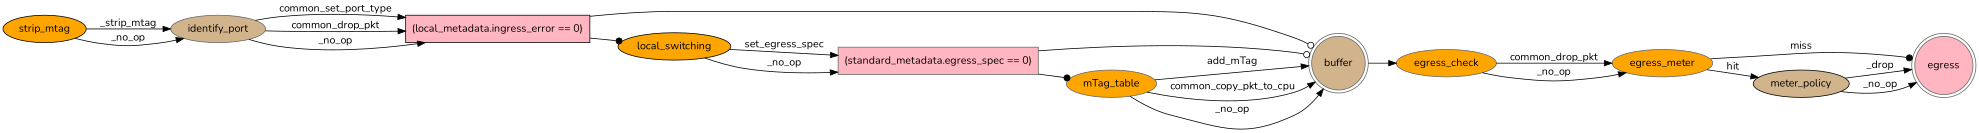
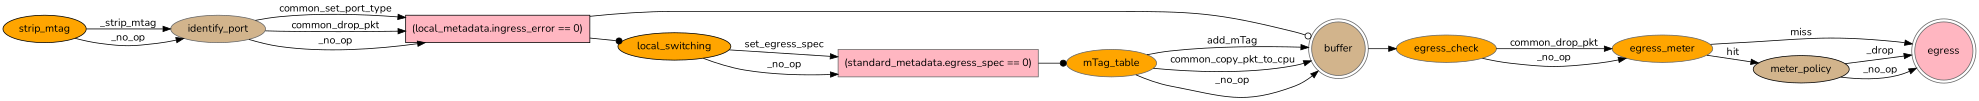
edge "(standard_metadata.egress_spec == 0)" -> "buffer": removed
edge "egress_meter" -> "egress": arrowhead dot -> normal
